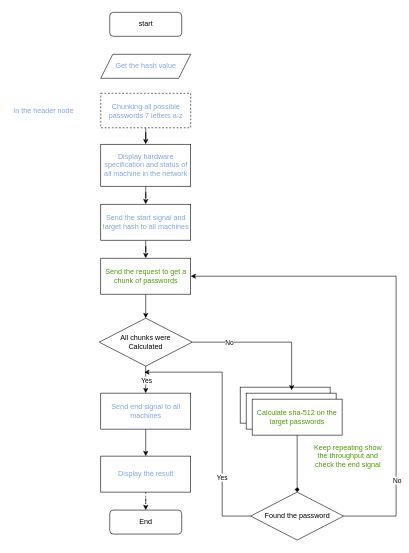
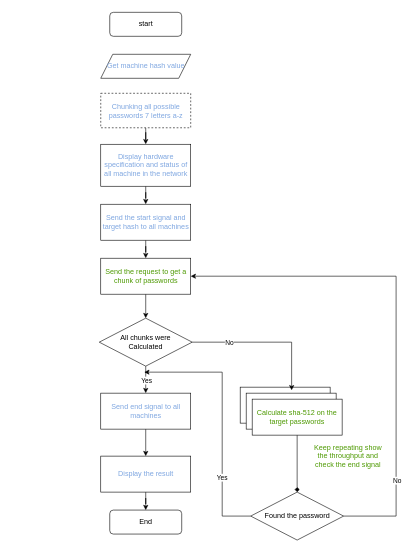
node "Get the hash value": label "Get the hash value" -> "Get machine hash value"
node "In the header node": removed
edge "Display the result" -> "End": style dashed -> solid
